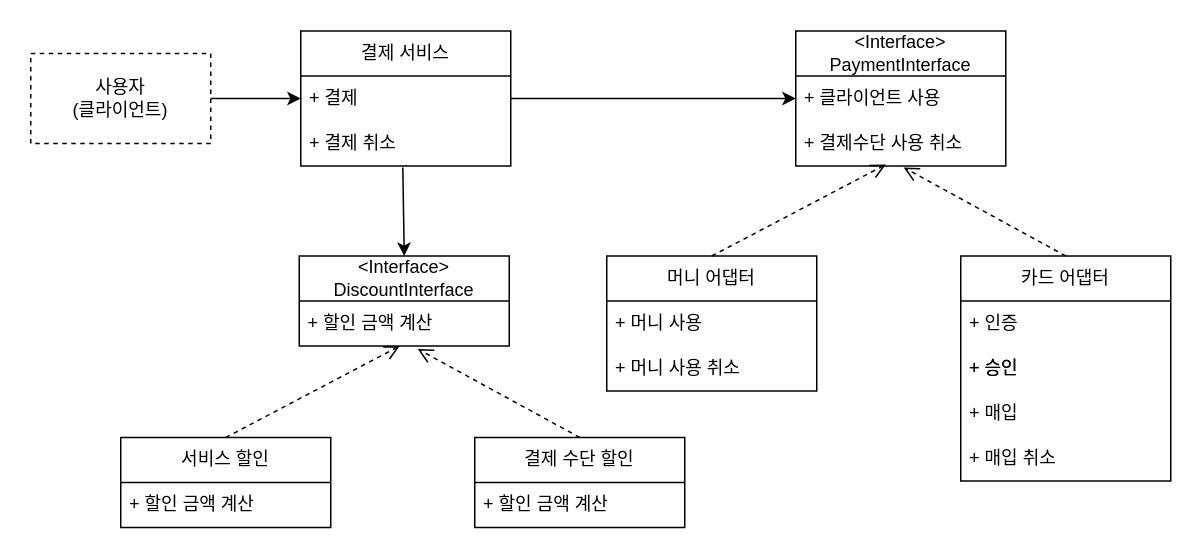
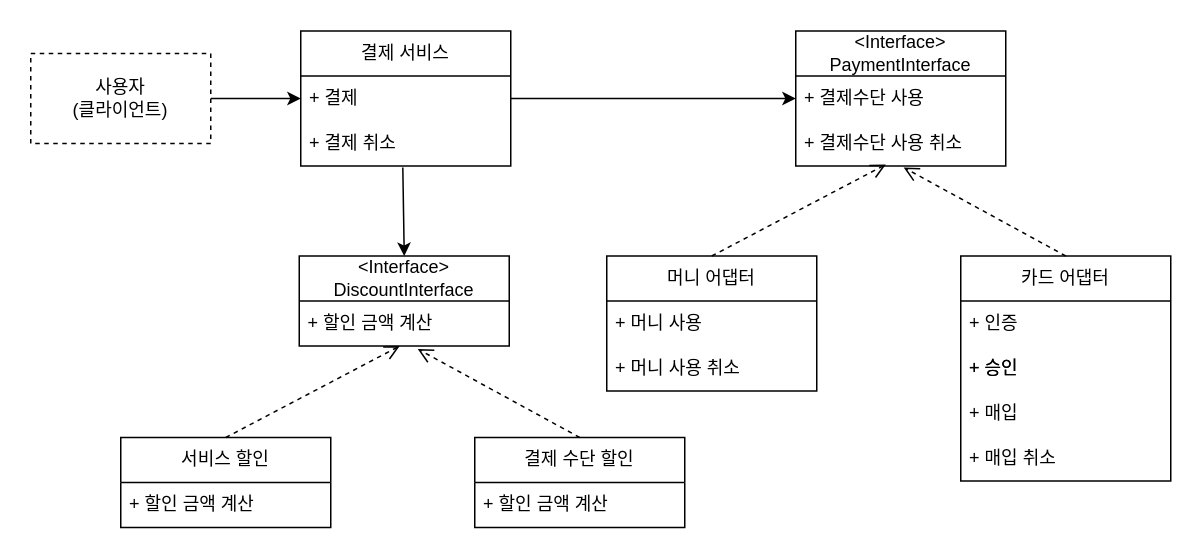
node "+ 클라이언트 사용": label "+ 클라이언트 사용" -> "+ 결제수단 사용"
